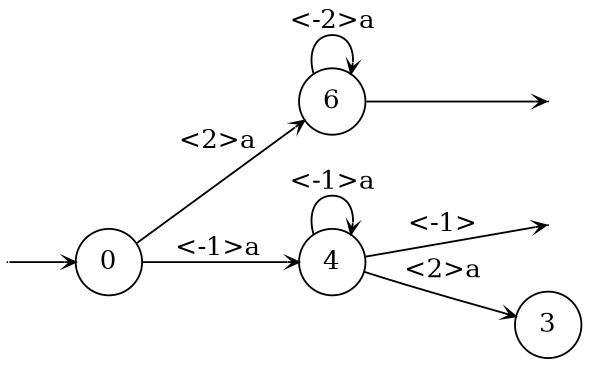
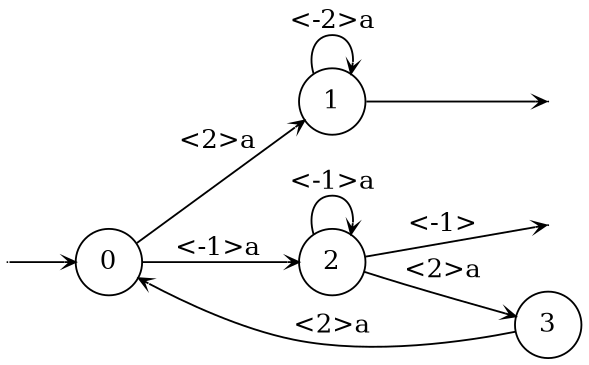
node "6": label "6" -> "1"
node "4": label "4" -> "2"
edge "3" -> "0": added, label "<2>a"
